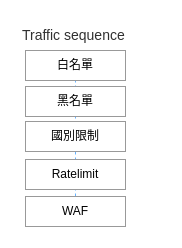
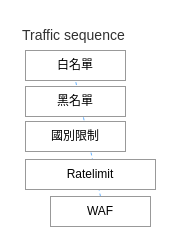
node "Ratelimit": size 100x30 -> 130x30
node "WAF": moved (76, 212) -> (101, 212)
